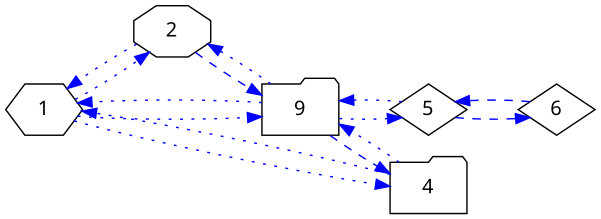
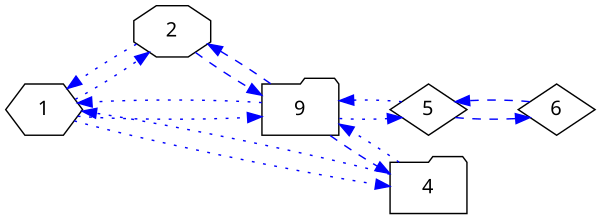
edge "9" -> "2": style dotted -> dashed
